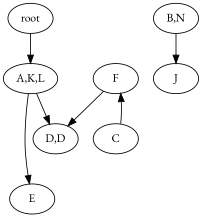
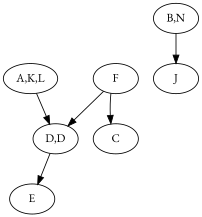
node "root": removed
edge "C" -> "F": reversed
edge "A,K,L" -> "E": now "D,D" -> "E"
